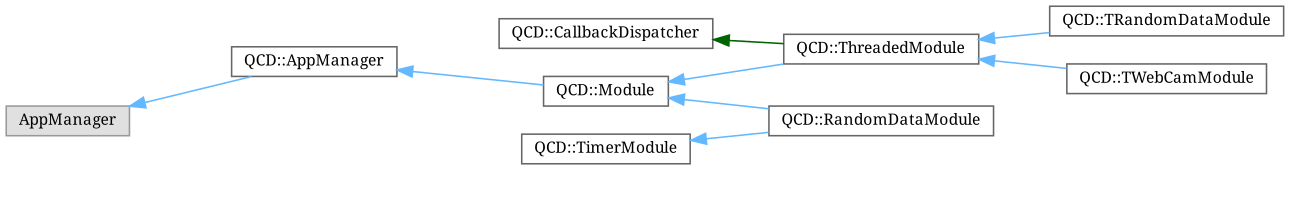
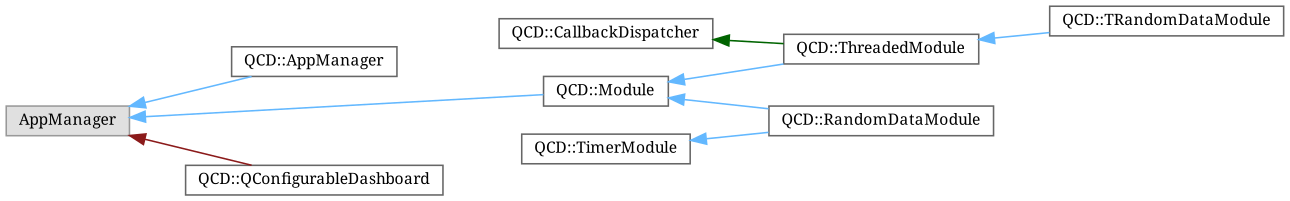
edge "QCD::Module" -> "QCD::AppManager": now "QCD::Module" -> "AppManager"
node "QCD::TWebCamModule": removed
node "QCD::QConfigurableDashboard": added
